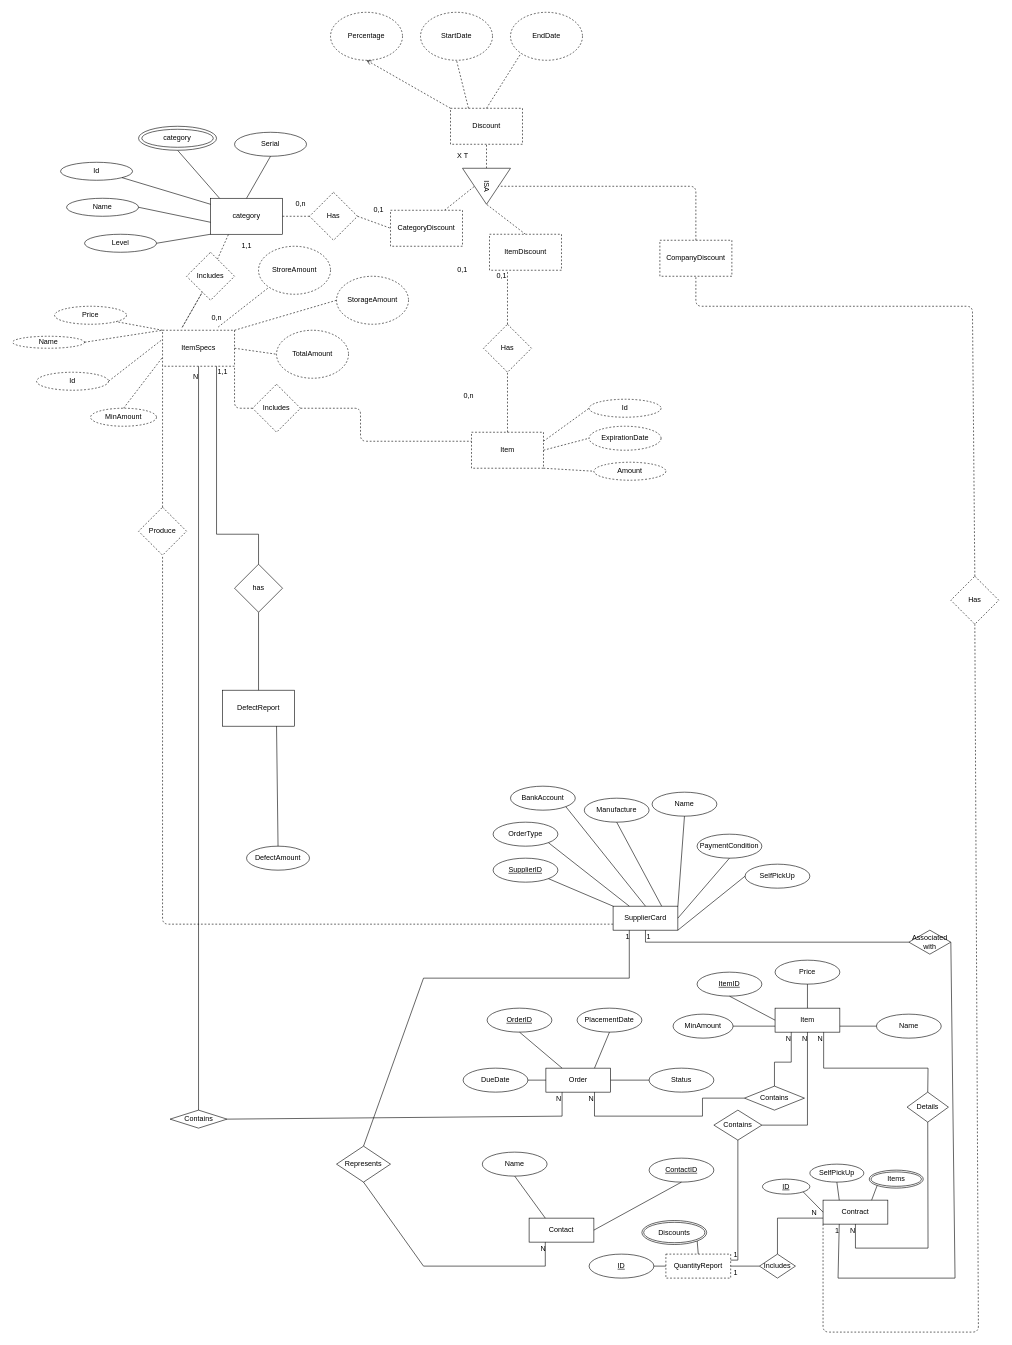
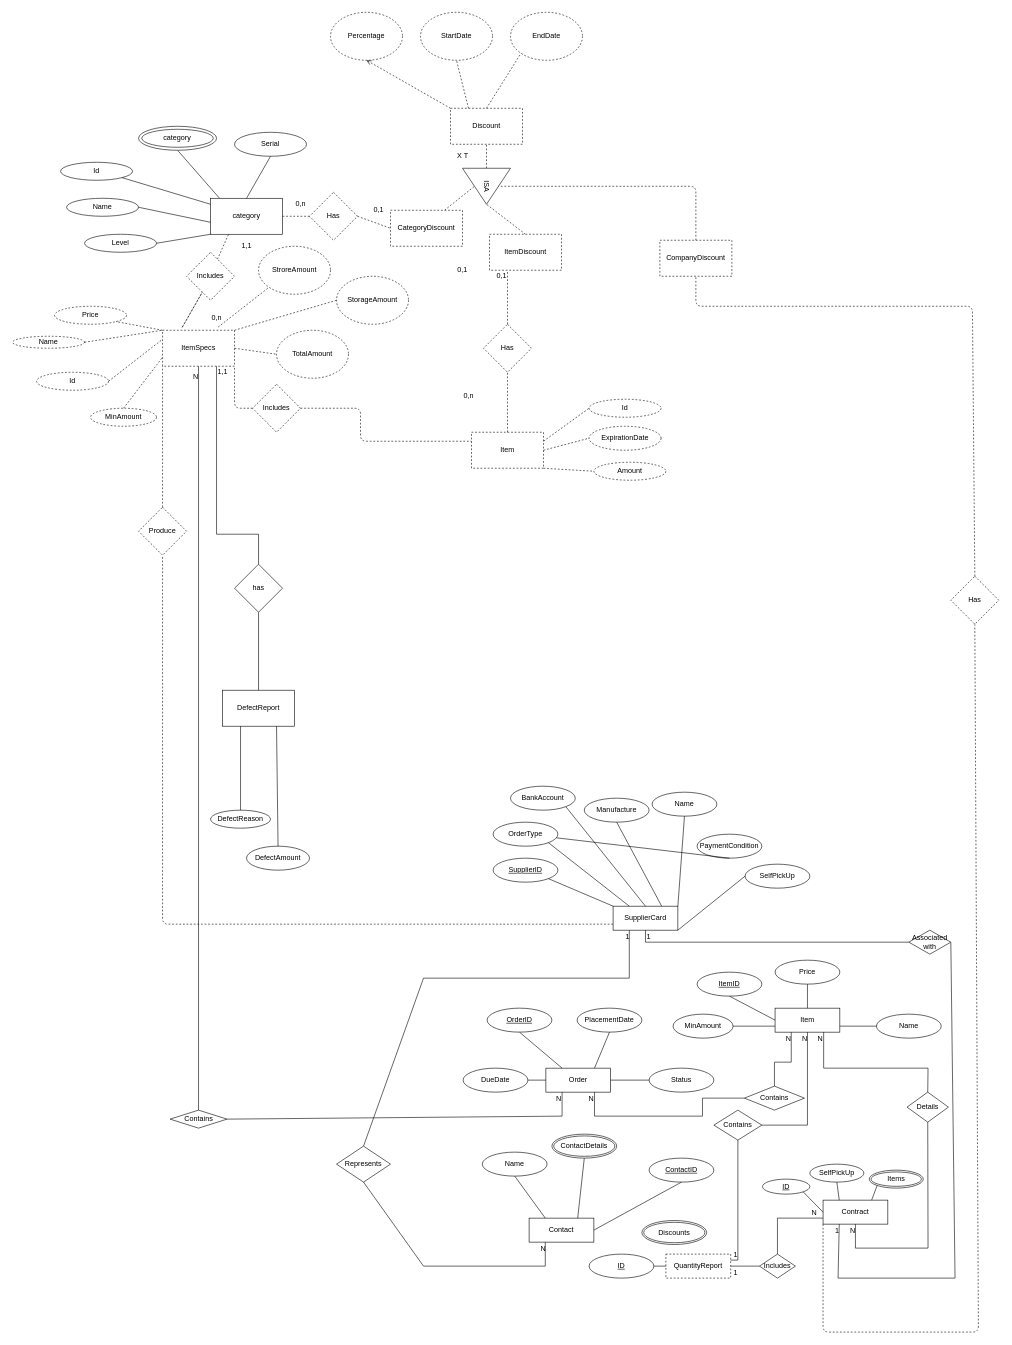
edge "DefectReport" -- "DefectReason": added
node "DefectReason": added
edge "PaymentCondition" -- "SupplierCard": now "PaymentCondition" -- "OrderType"
node "ContactDetails": added
edge "ContactDetails" -- "Contact": added
edge "Discounts" -- "QuantityReport": removed
